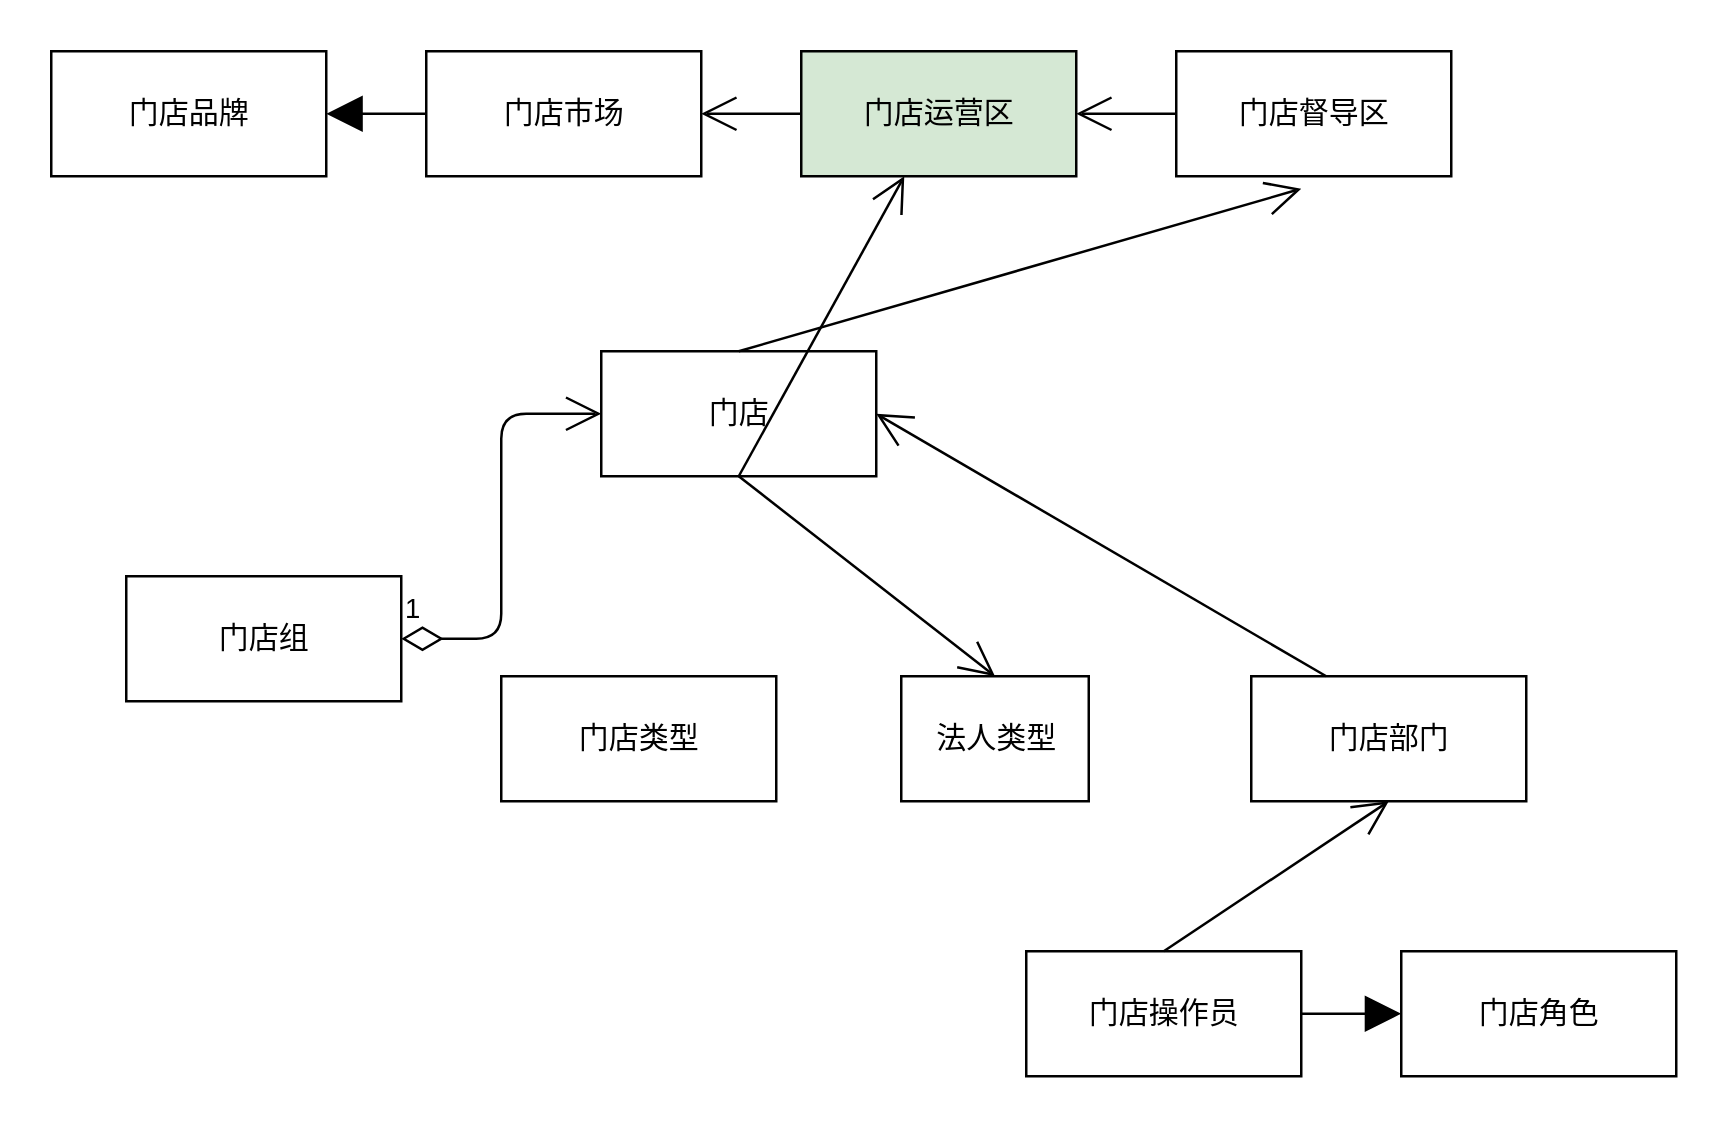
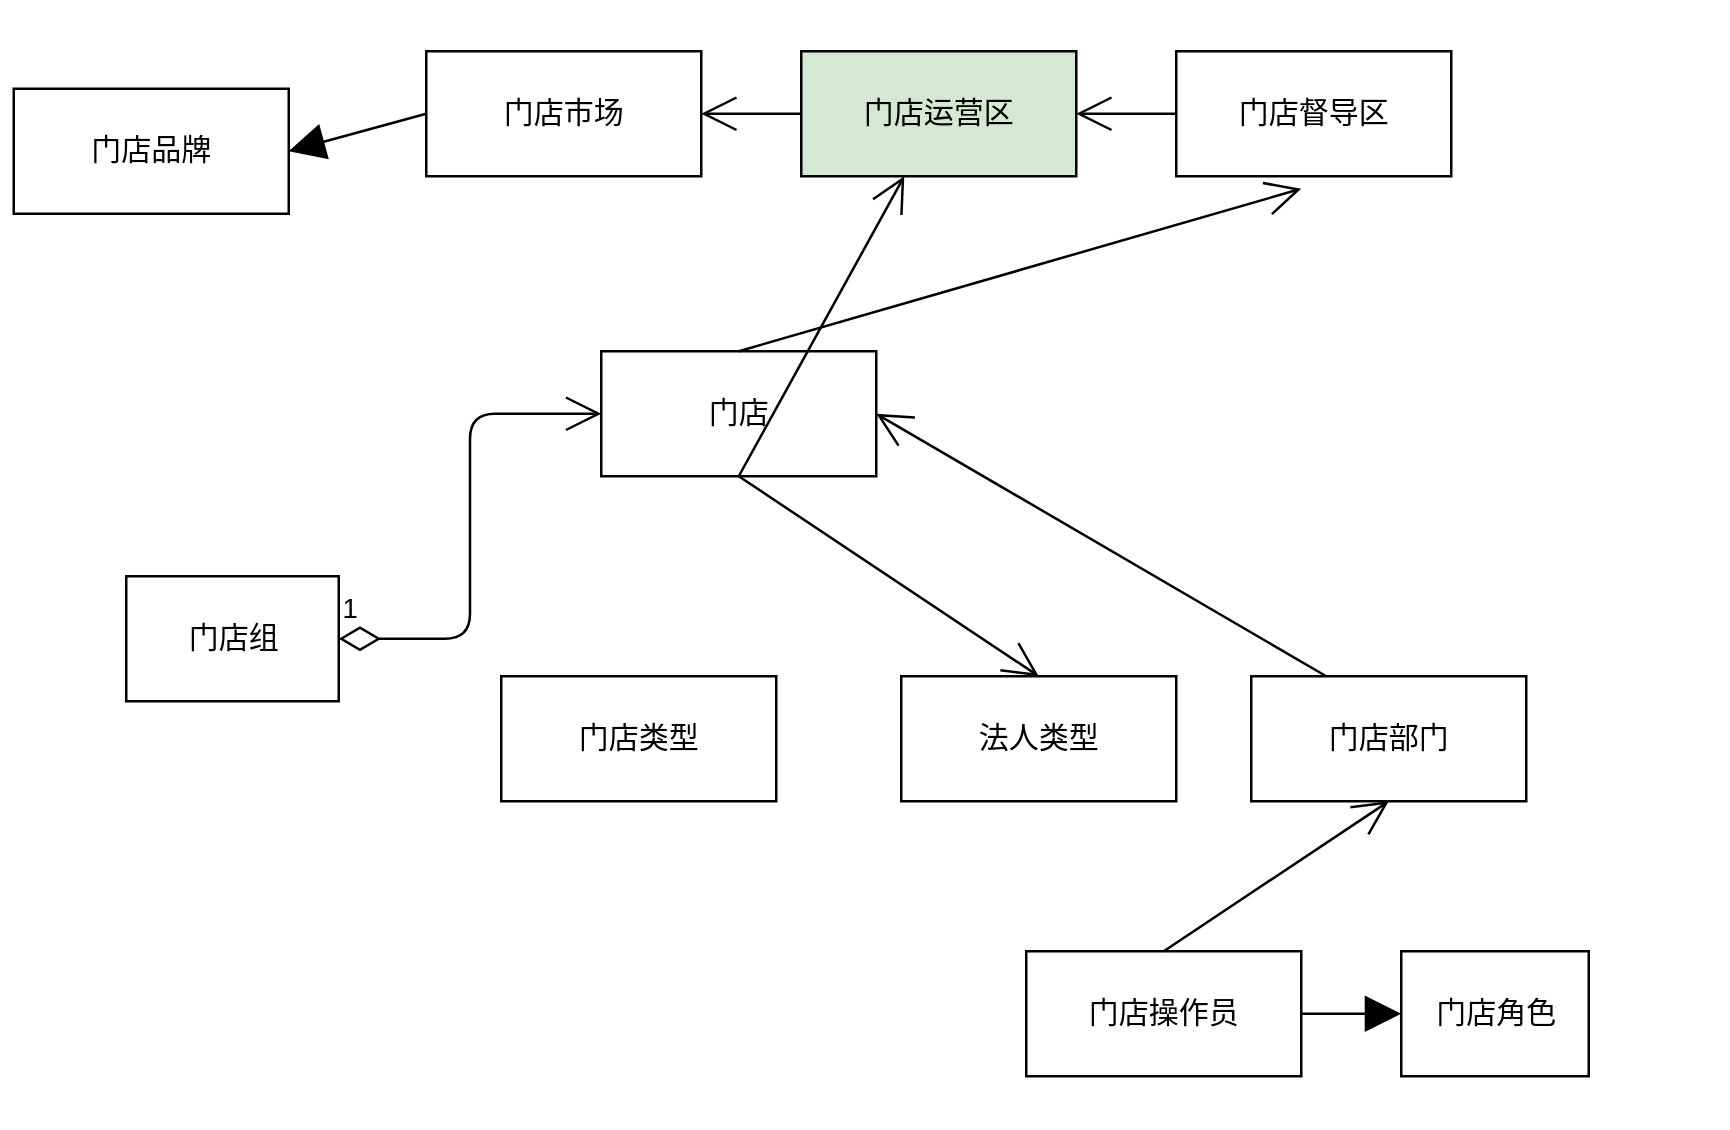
node "门店品牌": moved (189, 114) -> (151, 151)
node "门店组": size 275x125 -> 213x125
node "法人类型": size 188x125 -> 275x125
node "门店角色": size 275x125 -> 188x125
